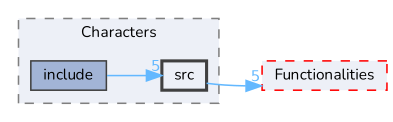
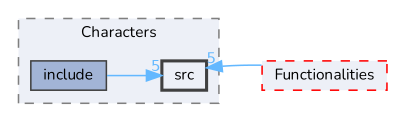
edge "src" -> "Functionalities": reversed
